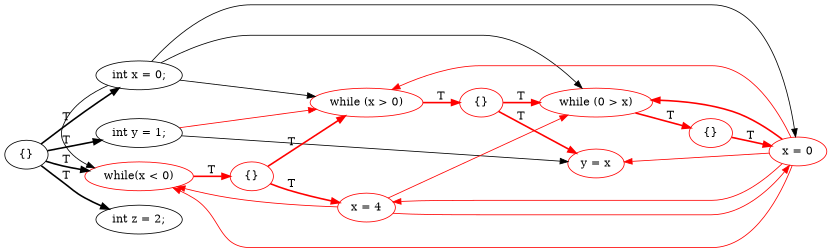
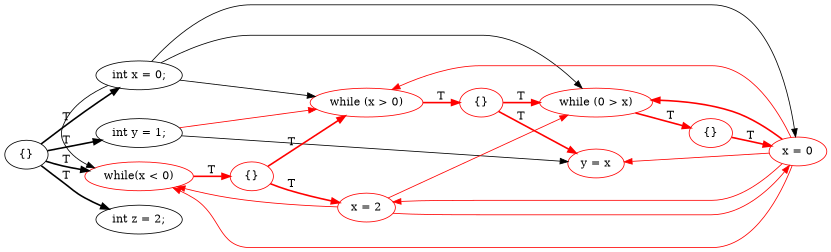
node "x = 4": label "x = 4" -> "x = 2"
